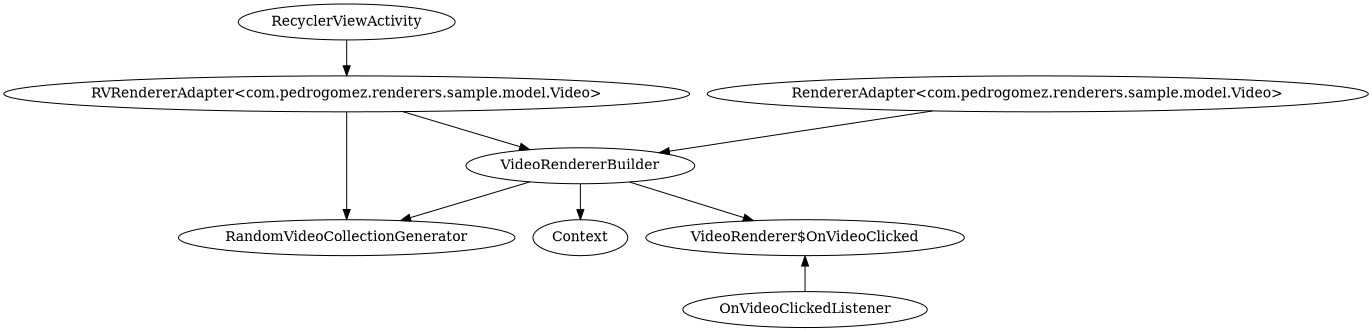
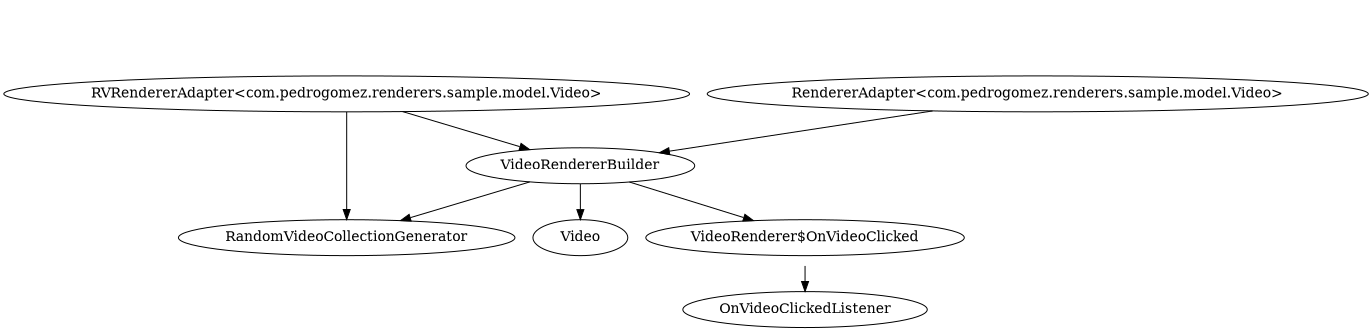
node "RecyclerViewActivity": removed
node "Context": label "Context" -> "Video"
edge "OnVideoClickedListener" -> "VideoRenderer$OnVideoClicked": reversed
